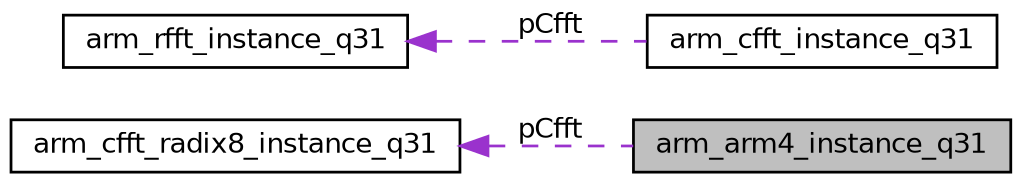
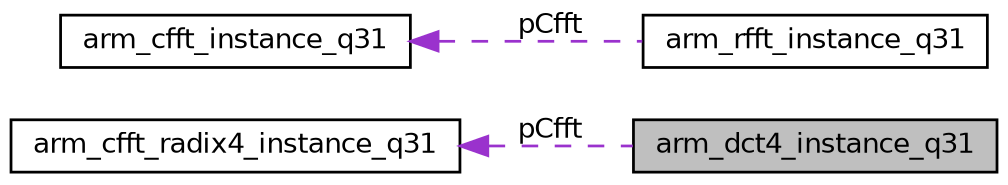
edge "arm_cfft_instance_q31" -> "arm_rfft_instance_q31": reversed
node "arm_cfft_radix8_instance_q31": label "arm_cfft_radix8_instance_q31" -> "arm_cfft_radix4_instance_q31"
node "arm_arm4_instance_q31": label "arm_arm4_instance_q31" -> "arm_dct4_instance_q31"
